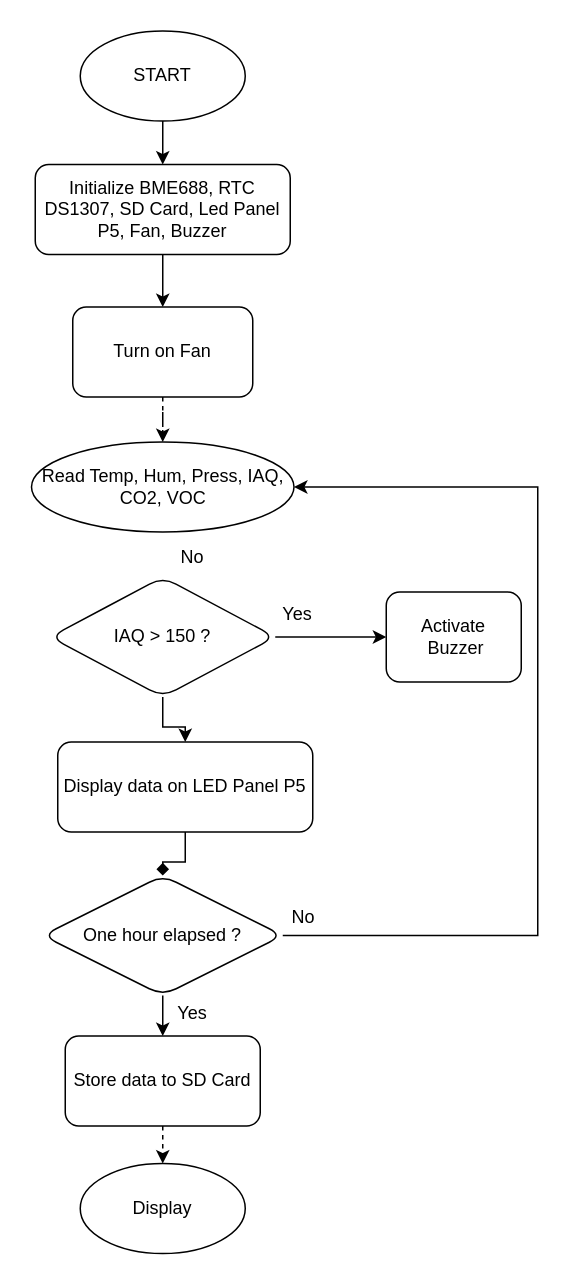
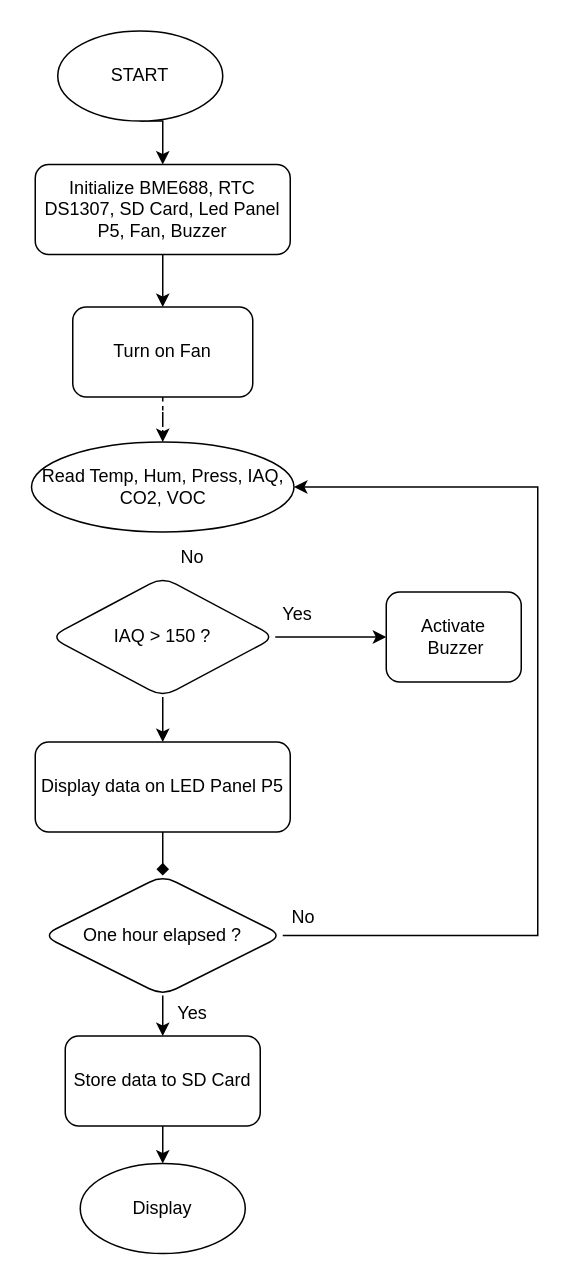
node "START": moved (163, 76) -> (140, 76)
node "Display data on LED Panel P5": moved (185, 787) -> (163, 787)
edge "Store data to SD Card" -> "Display": style dashed -> solid
